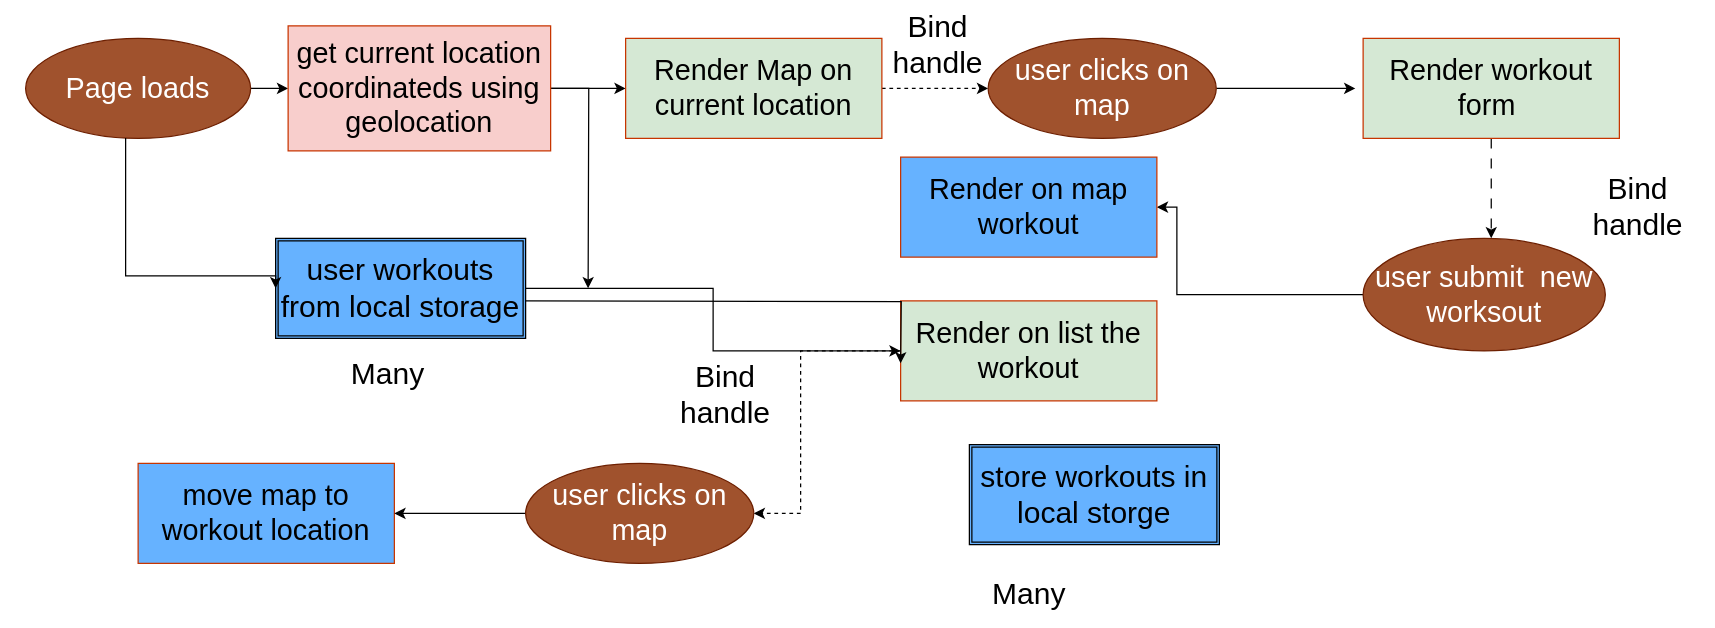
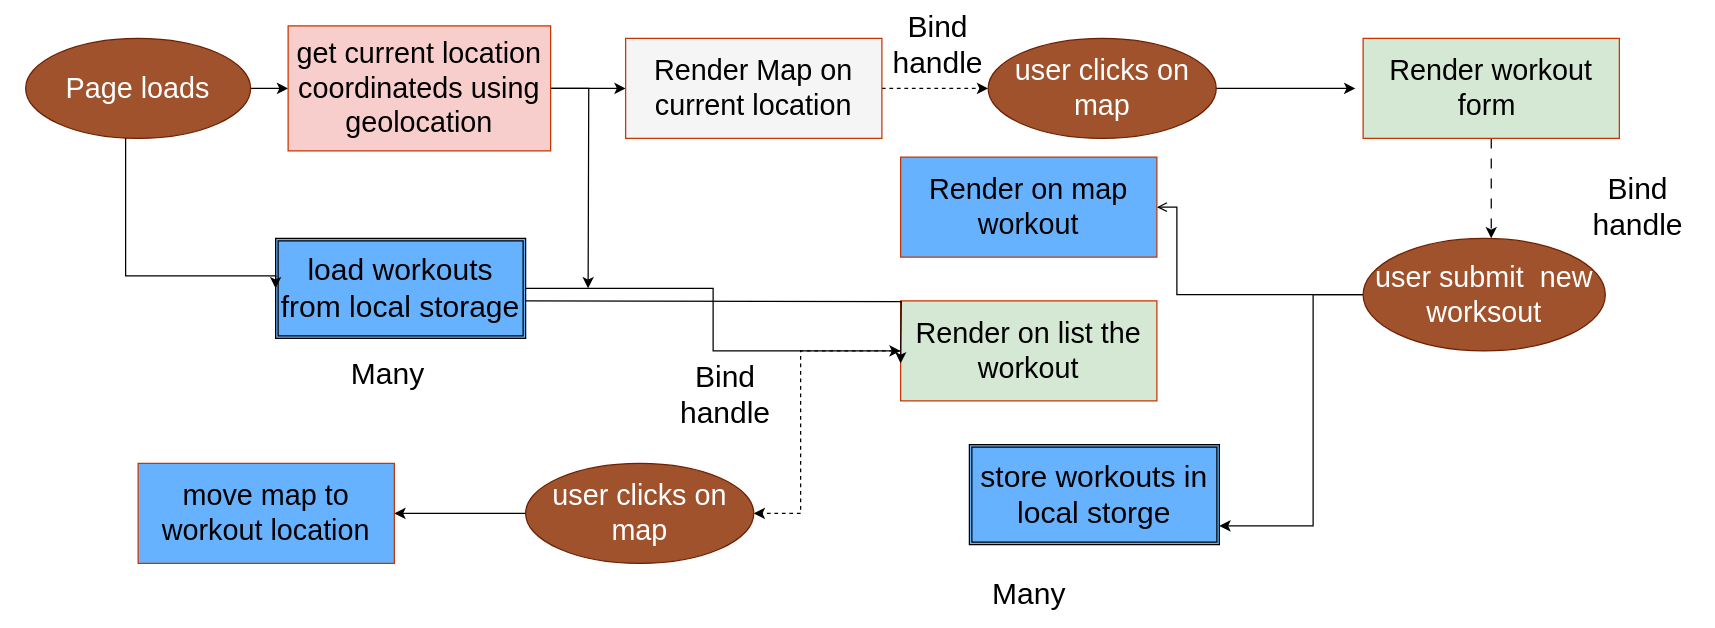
node "Render Map on current location": fillcolor #d5e8d4 -> #f5f5f5
edge "user submit new worksout" -> "Render on map workout": arrowhead classic -> open
node "user workouts from local storage": label "user workouts from local storage" -> "load workouts from local storage"
edge "user submit new worksout" -> "store workouts in local storge": added
